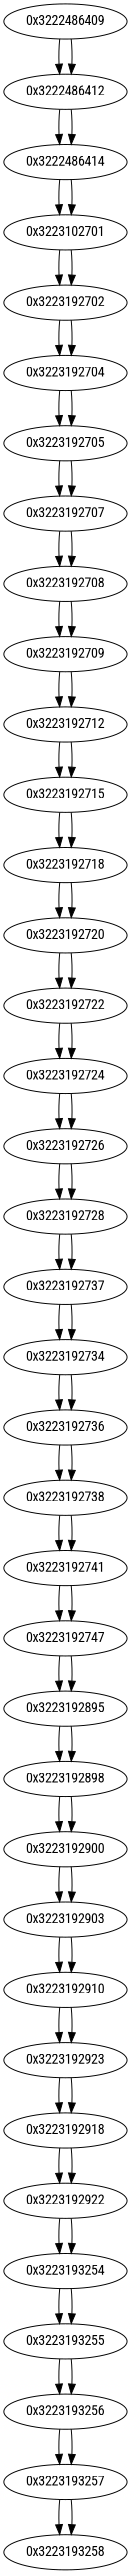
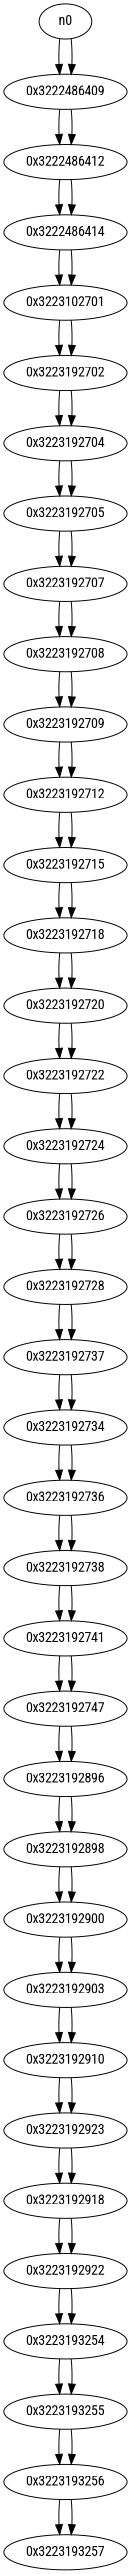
node "n0": added
node "0x3223192895": label "0x3223192895" -> "0x3223192896"
node "0x3223193258": removed
